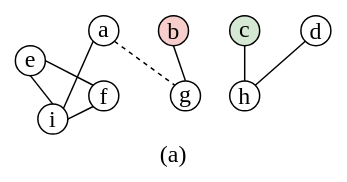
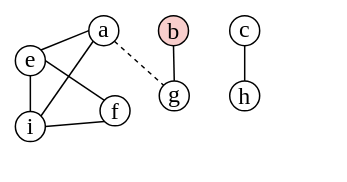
node "c": fillcolor #d5e8d4 -> #ffffff
node "d": removed
edge "a" -- "e": added
edge "d" -- "h": removed
node "f": moved (104, 96) -> (115, 111)
node "g": moved (186, 96) -> (174, 96)
node "i": moved (53, 119) -> (30, 126)
node "(a)": removed
